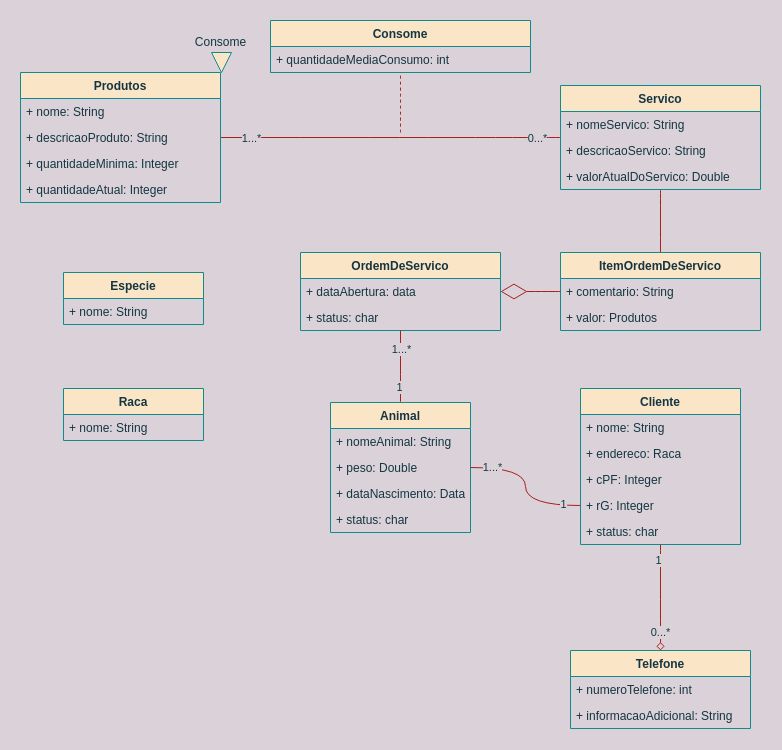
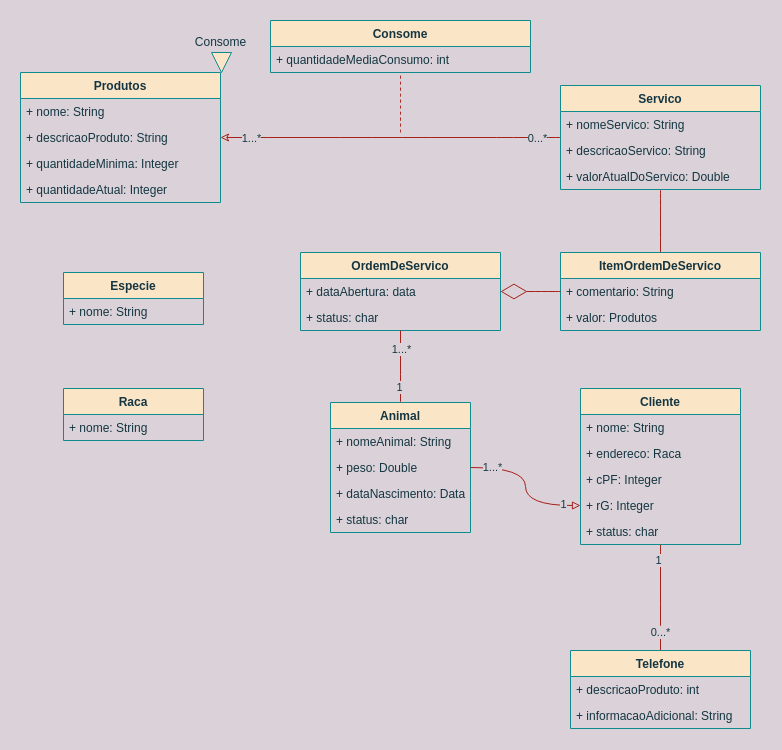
edge "Produtos" -- "Servico": arrowhead none -> classic
edge "+ peso: Double" -- "+ rG: Integer": arrowhead none -> block
edge "Cliente" -> "Telefone": arrowhead diamond -> none
node "+ numeroTelefone: int": label "+ numeroTelefone: int" -> "+ descricaoProduto: int"
